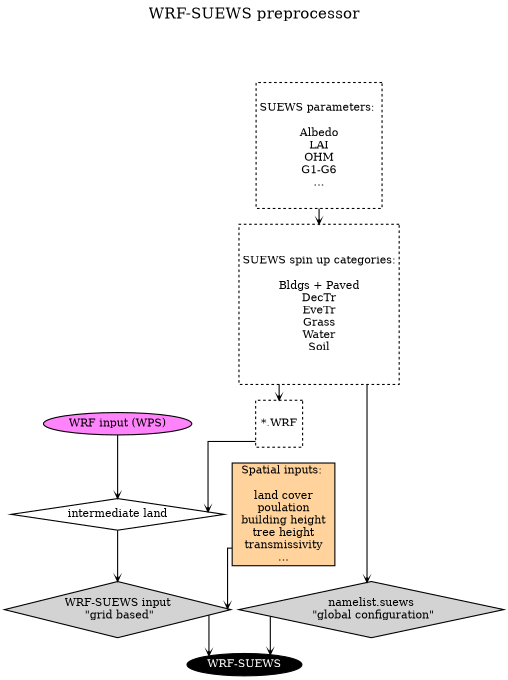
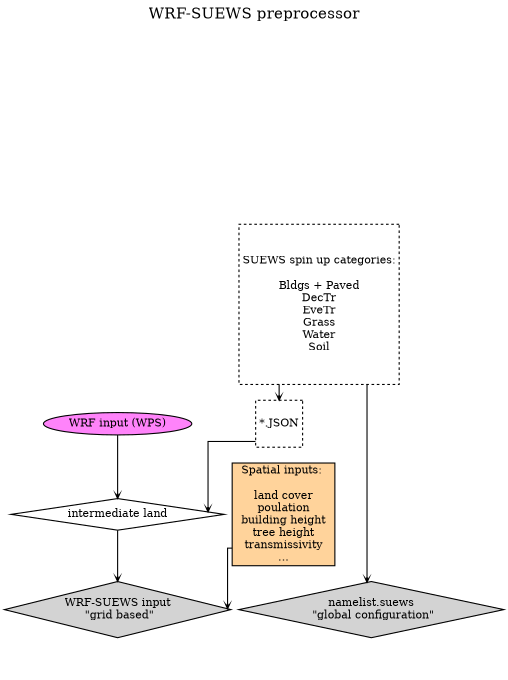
node "SUEWS parameters: Albedo LAI OHM G1-G6 ...": removed
node "*.WRF": label "*.WRF" -> "*.JSON"
node "WRF-SUEWS": removed
